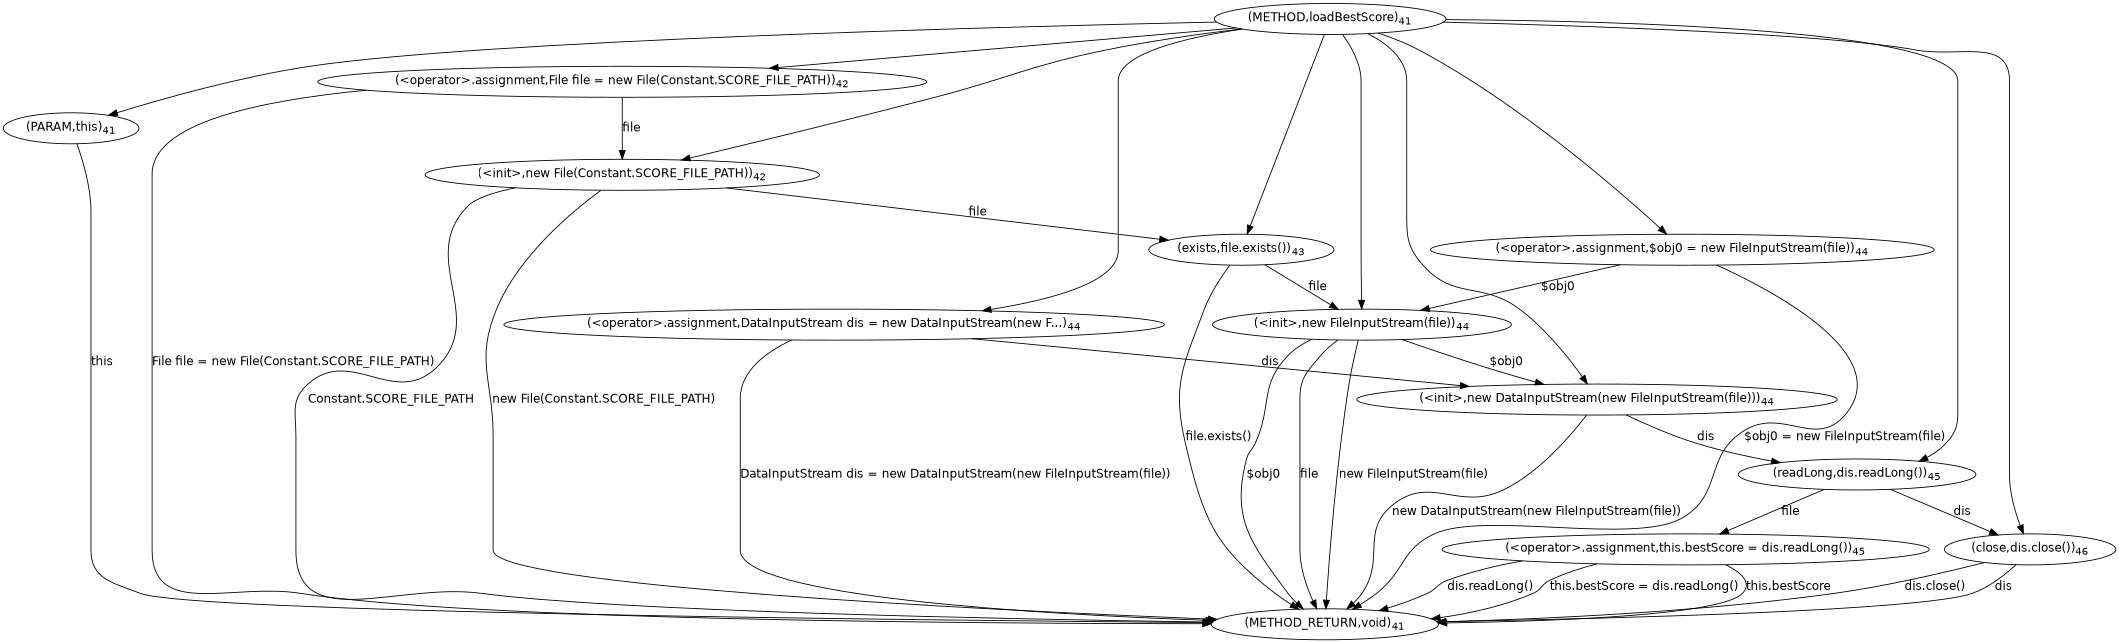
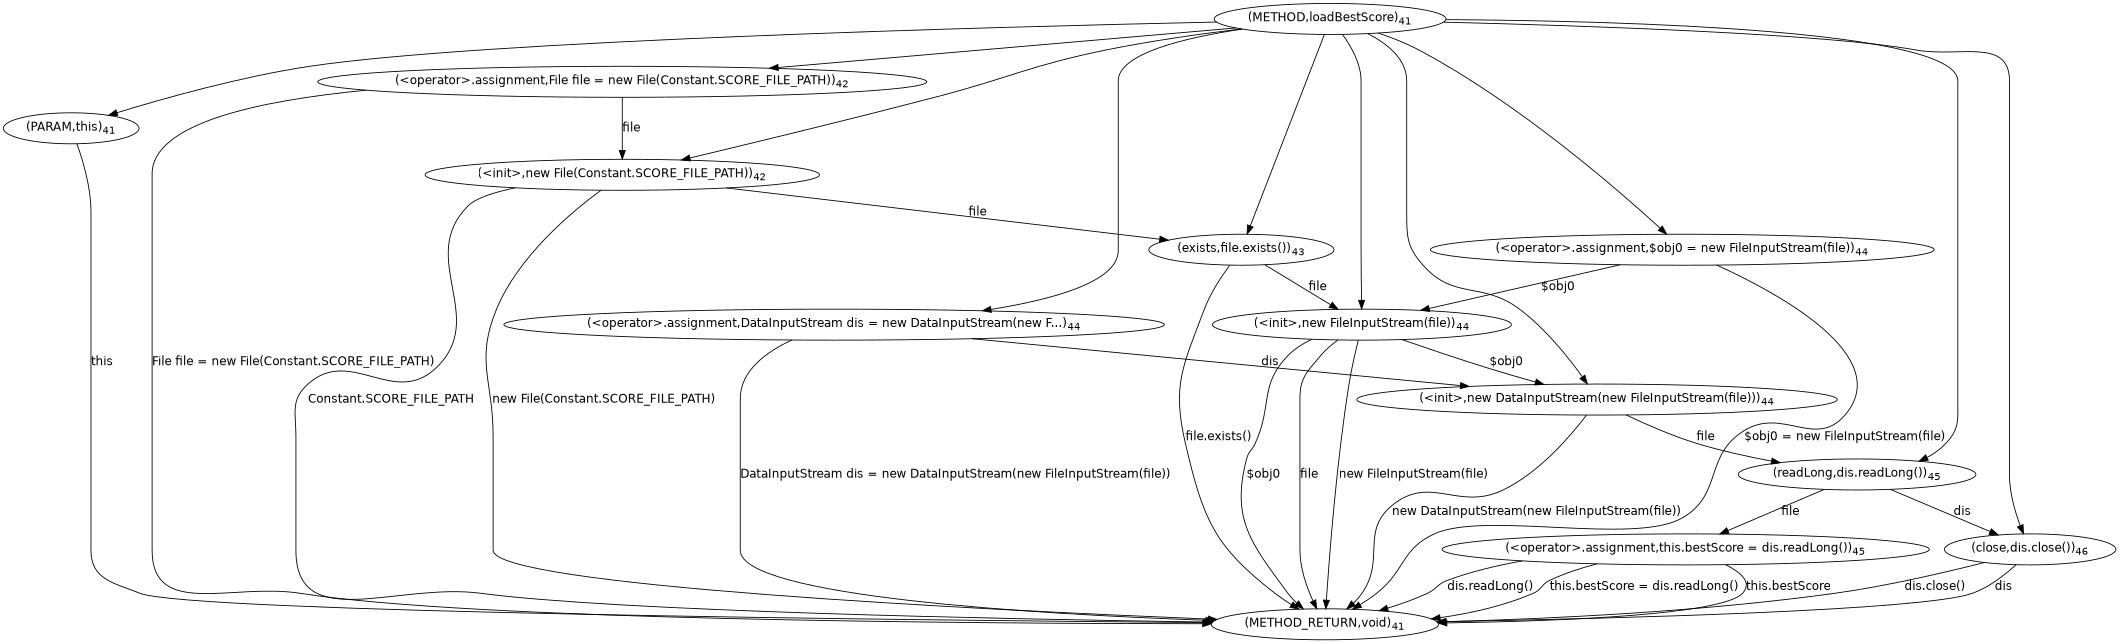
edge "(<init>,new DataInputStream(new FileInputStream(file)))" -> "(readLong,dis.readLong())": label "dis" -> "file"
